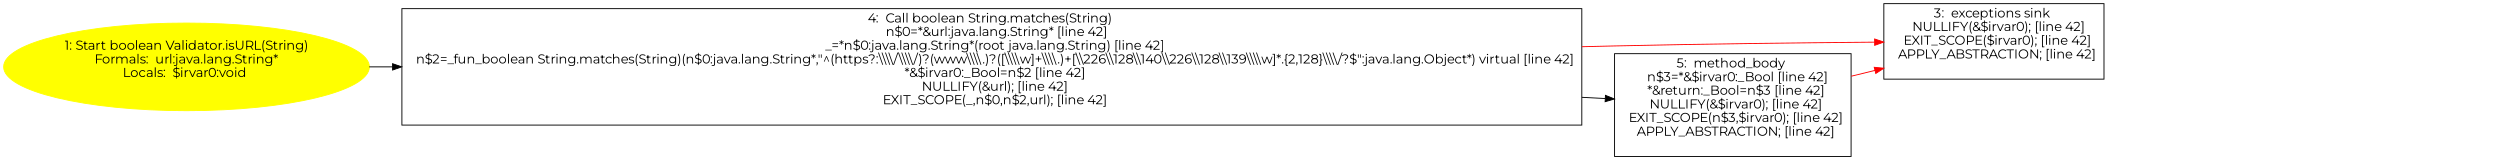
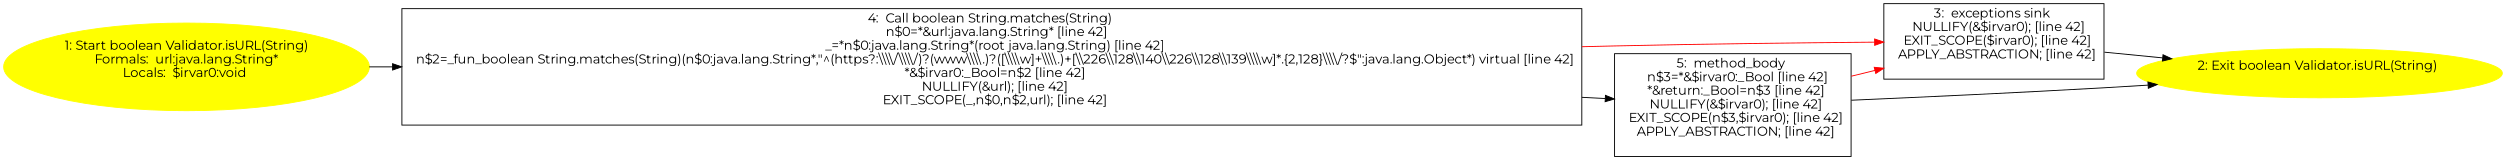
node "2: Exit boolean Validator.isURL(String)": added
